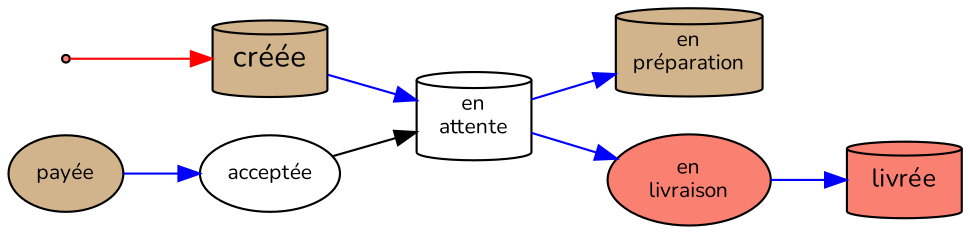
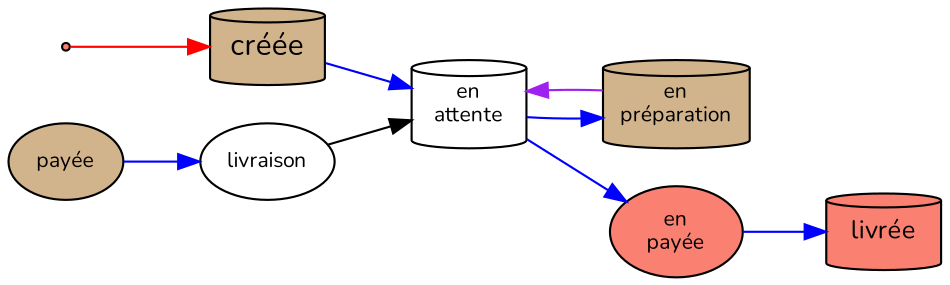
edge "en préparation" -> "en attente": added
node "acceptée": label "acceptée" -> "livraison"
node "en livraison": label "en livraison" -> "en payée"
